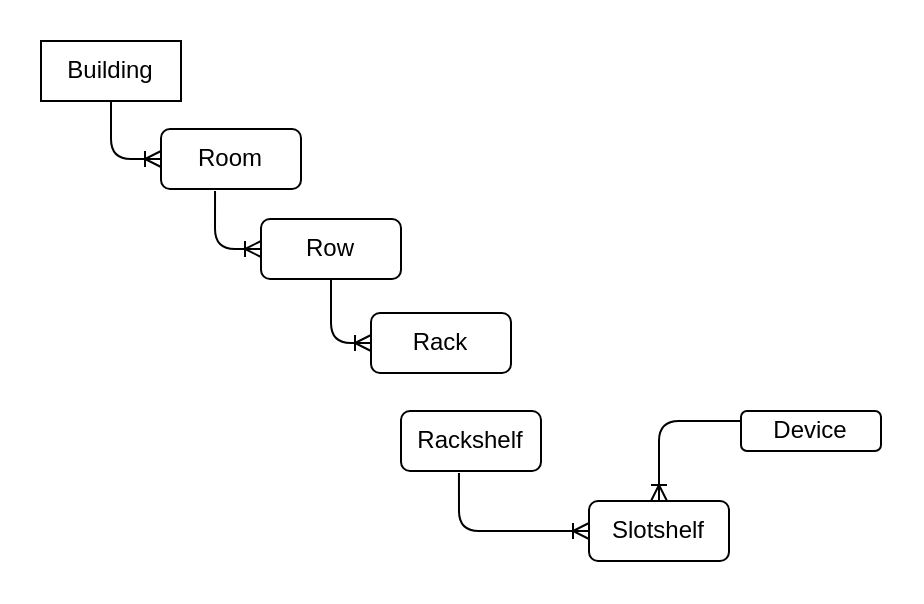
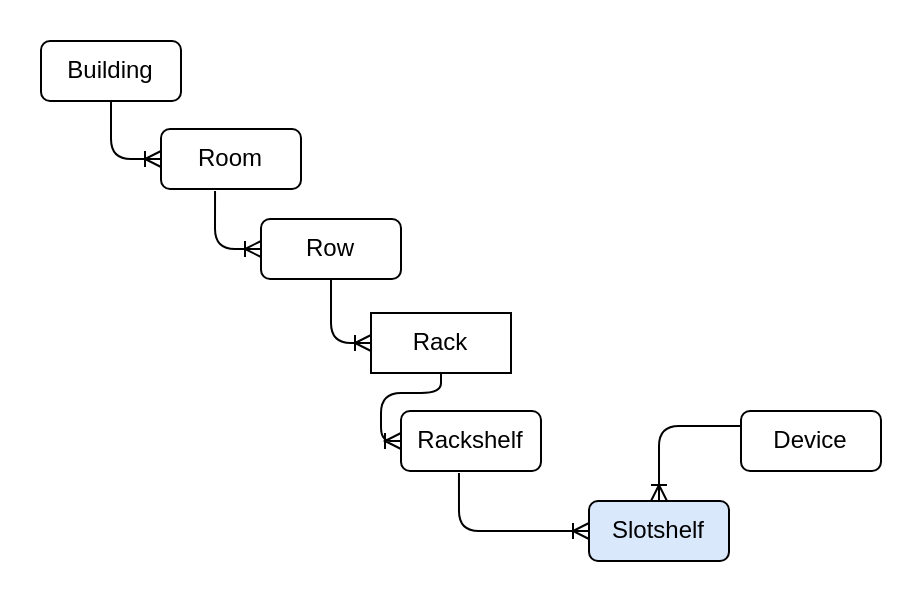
node "Building": shape rectangle -> rounded rectangle
node "Rack": shape rounded rectangle -> rectangle
edge "Rack" -> "Rackshelf": added
node "Device": size 140x40 -> 140x60
node "Slotshelf": fillcolor #ffffff -> #dae8fc
